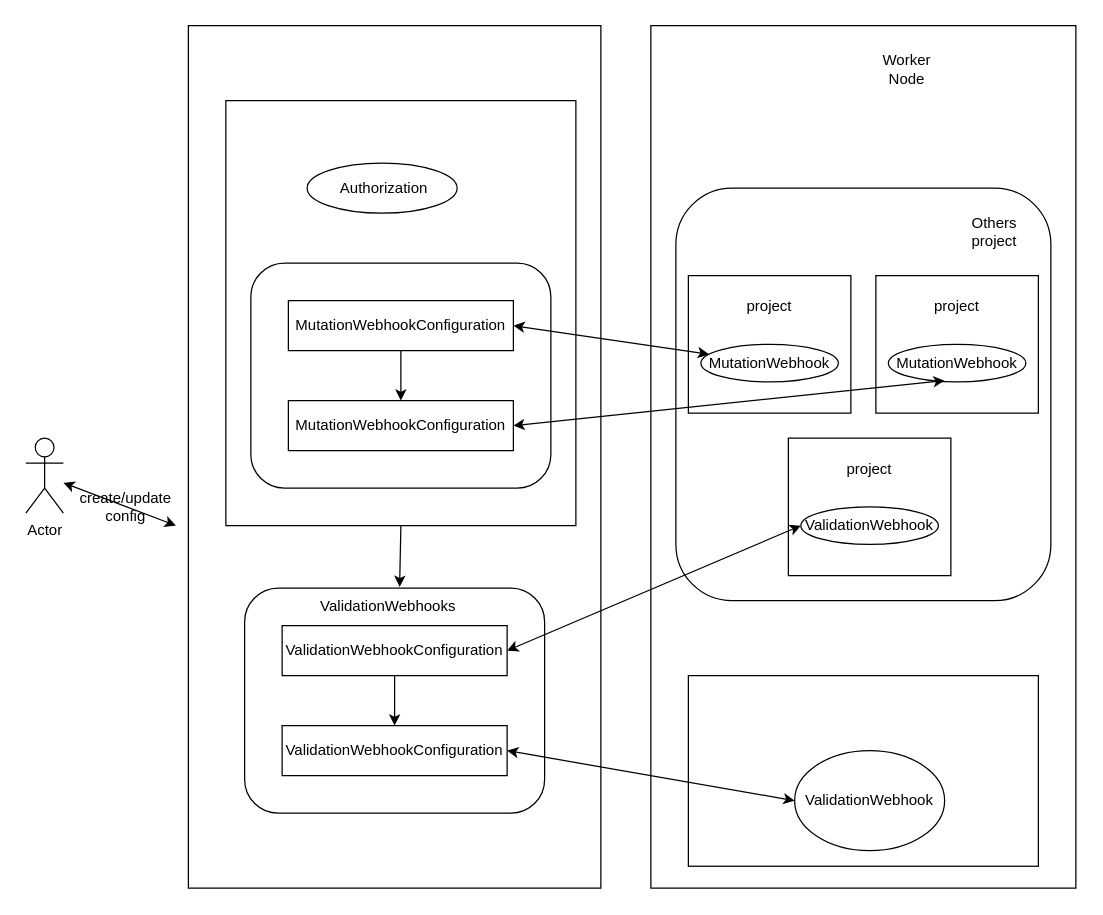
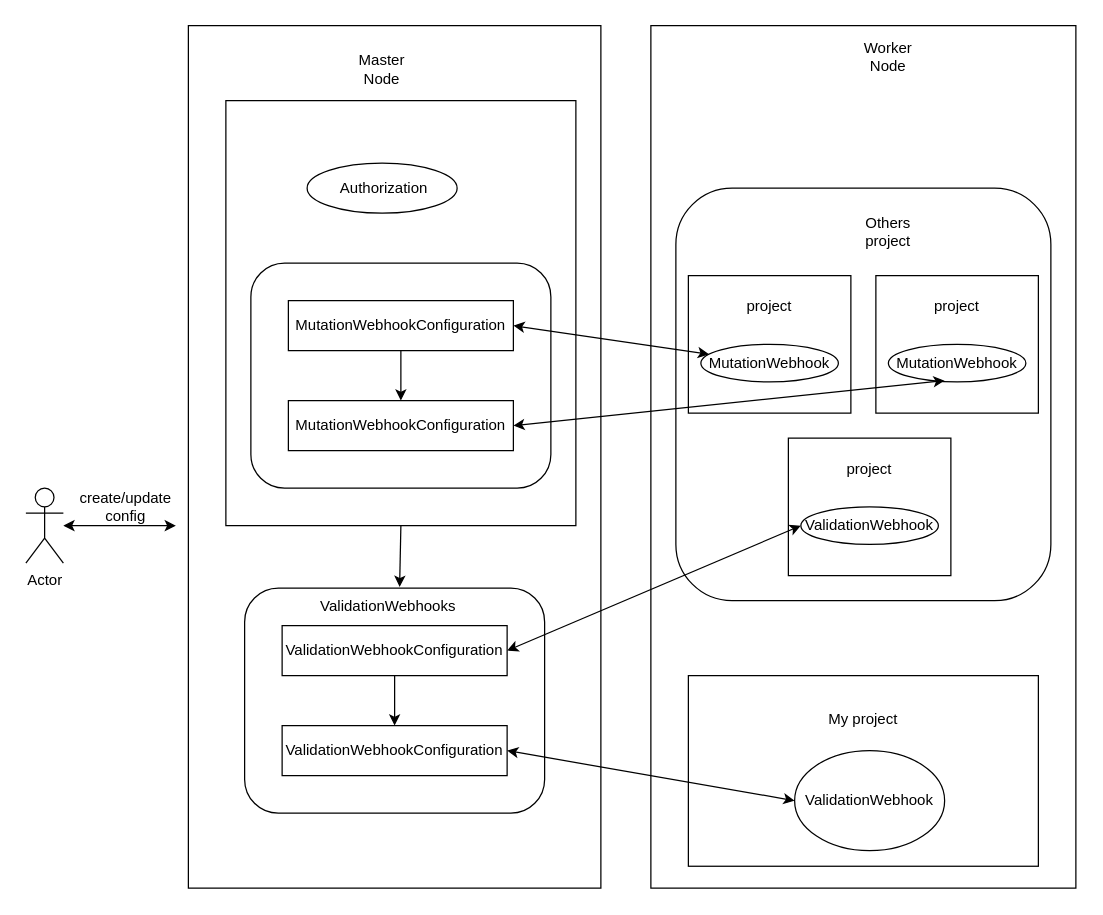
node "Master Node": added
node "Worker Node": moved (907, 69) -> (888, 57)
node "Others project": moved (994, 232) -> (888, 232)
node "Actor": moved (44, 476) -> (44, 526)
node "My project": added
